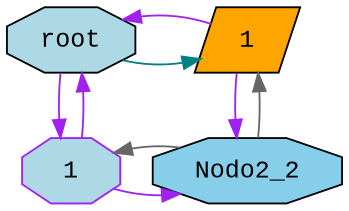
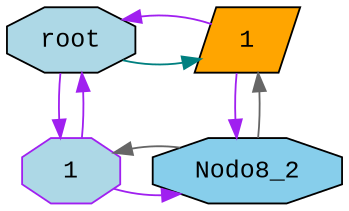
node "Nodo2_2": label "Nodo2_2" -> "Nodo8_2"
